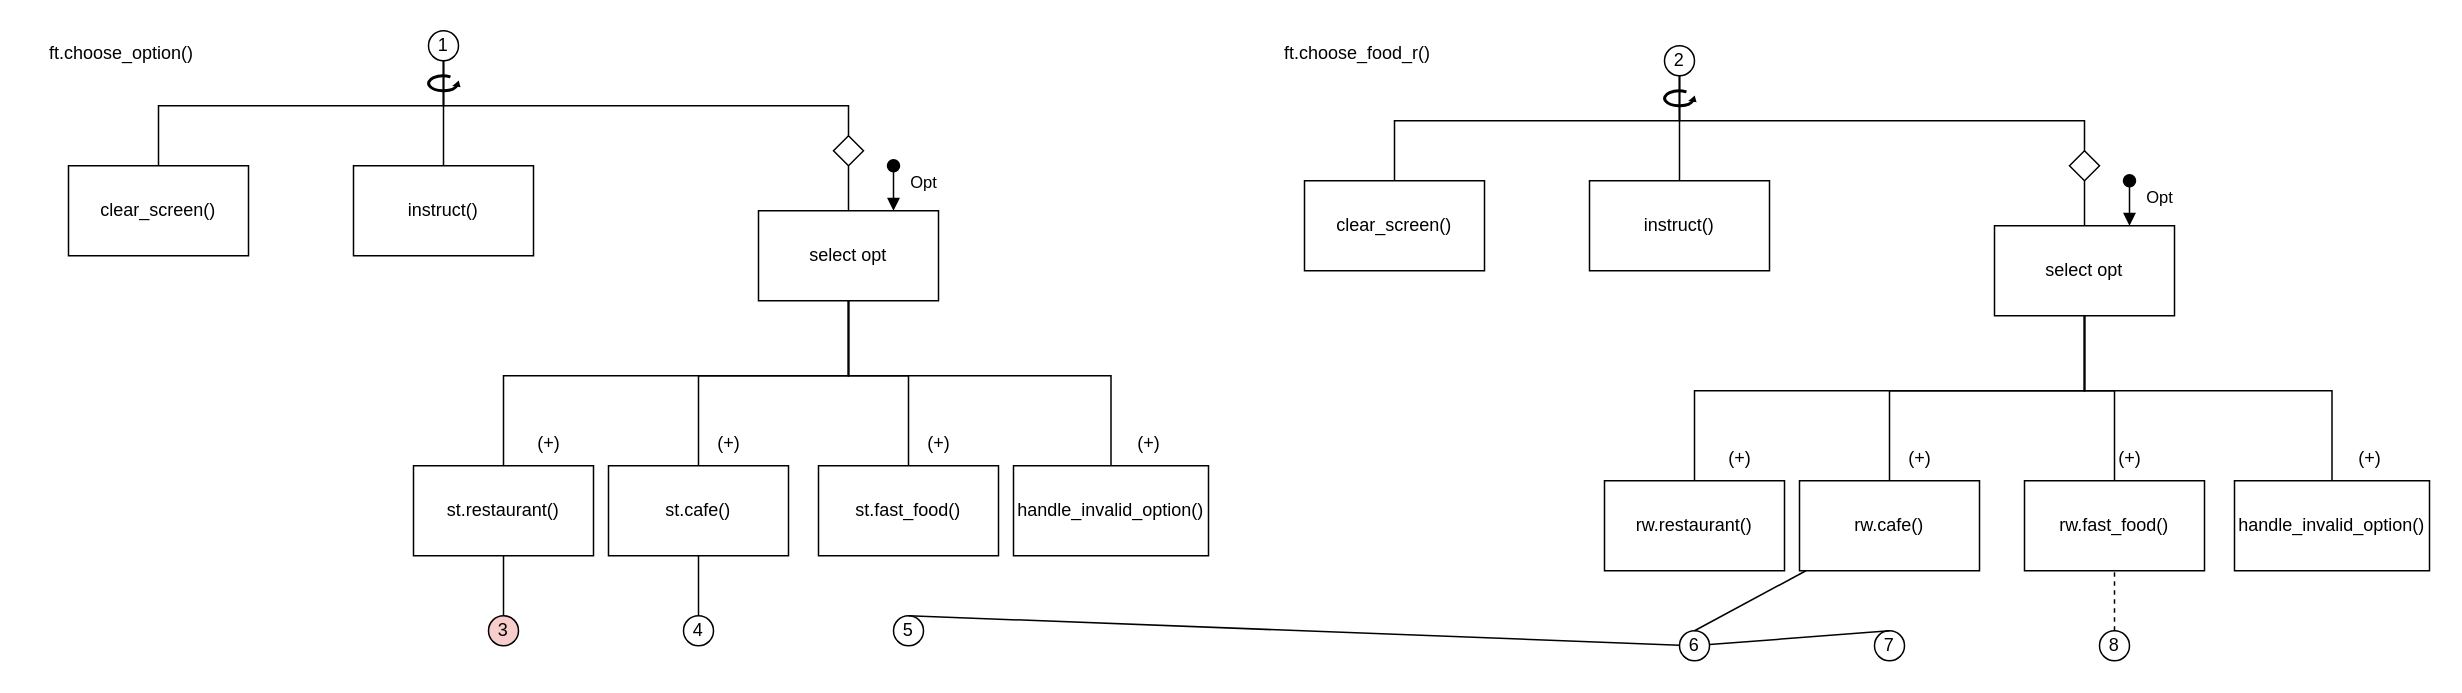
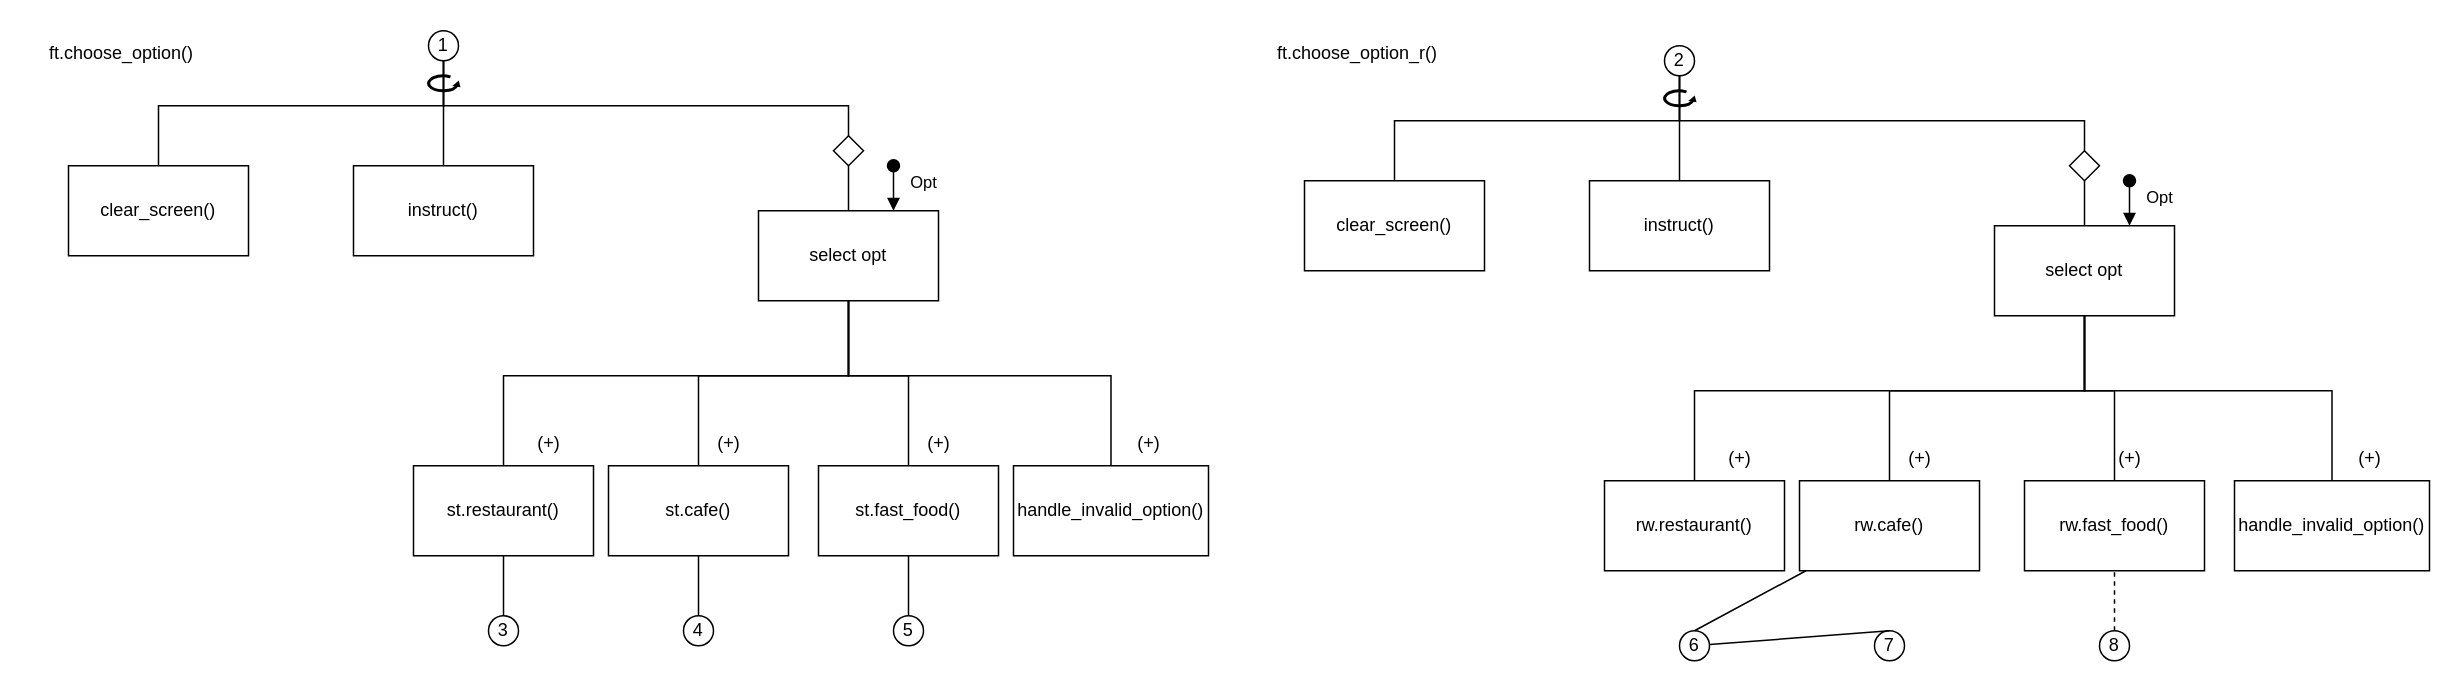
node "ft.choose_food_r()": label "ft.choose_food_r()" -> "ft.choose_option_r()"
edge "5" -- "6": now "5" -- "st.fast_food()"
node "3": fillcolor #f8cecc -> #ffffff
